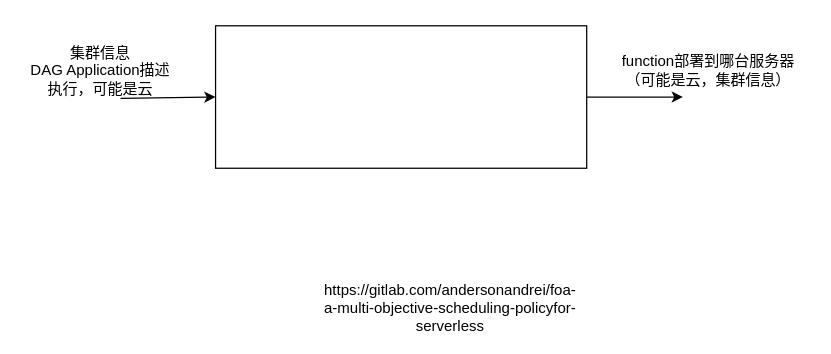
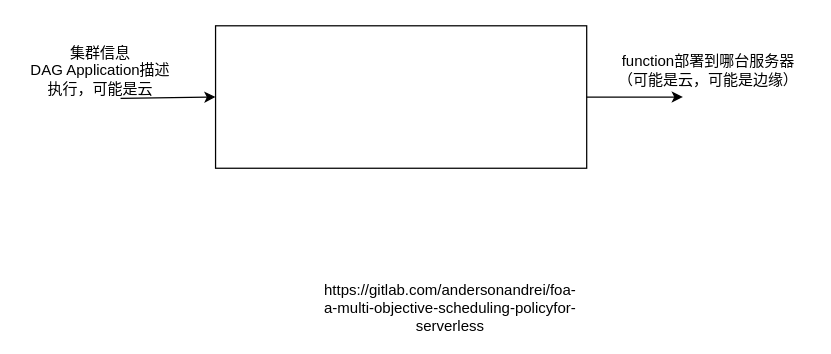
node "function部署到哪台服务器（可能是云，集群信息）": label "function部署到哪台服务器（可能是云，集群信息）" -> "function部署到哪台服务器（可能是云，可能是边缘）"
